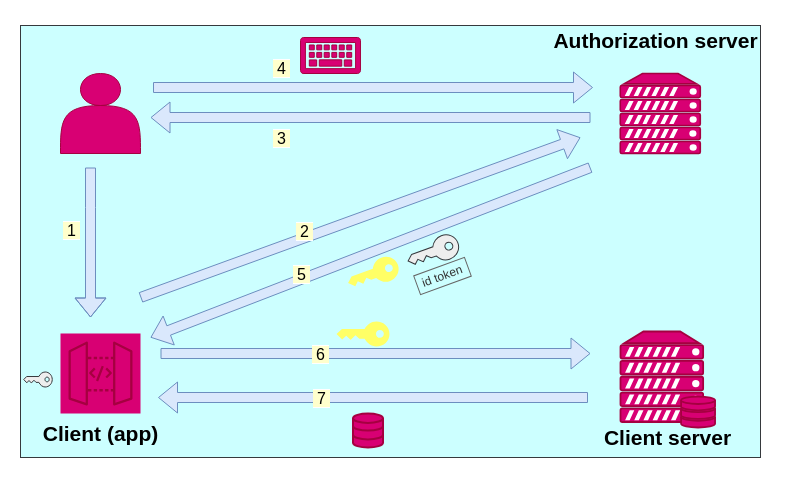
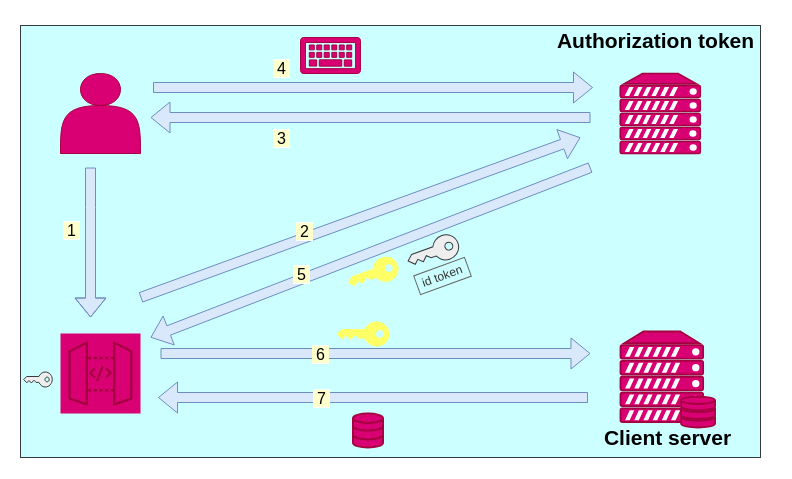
node "Authorization server": label "Authorization server" -> "Authorization token"
node "Client (app)": removed
